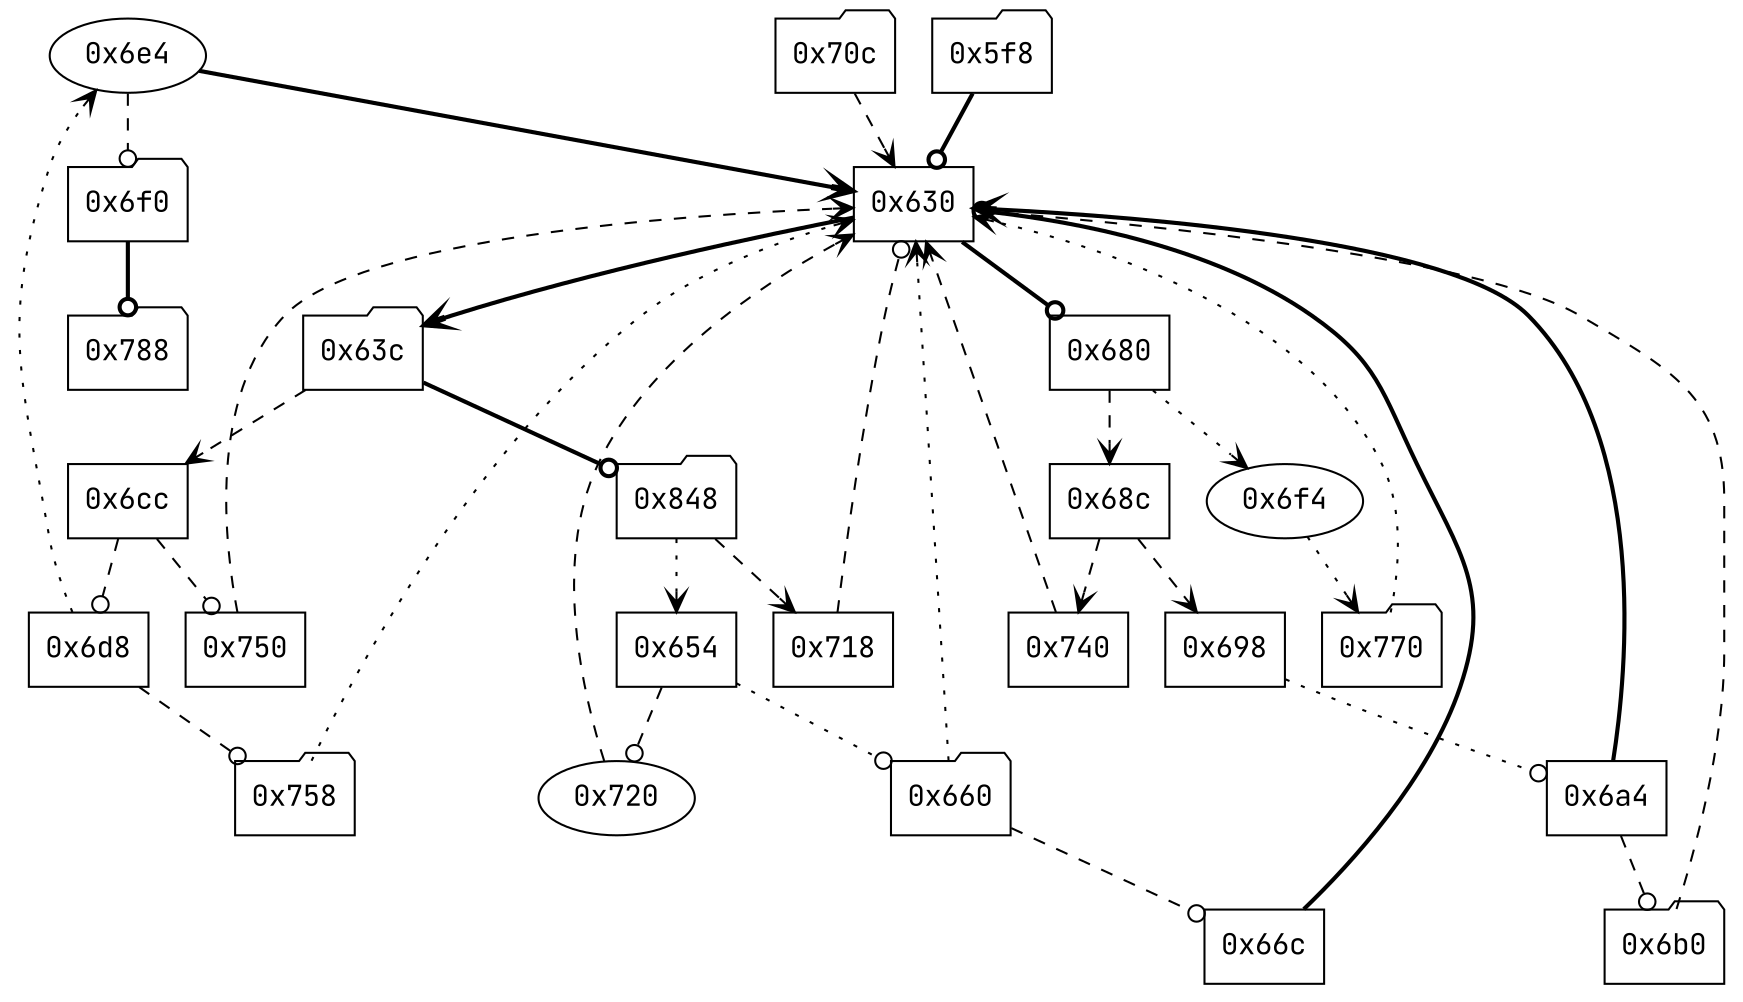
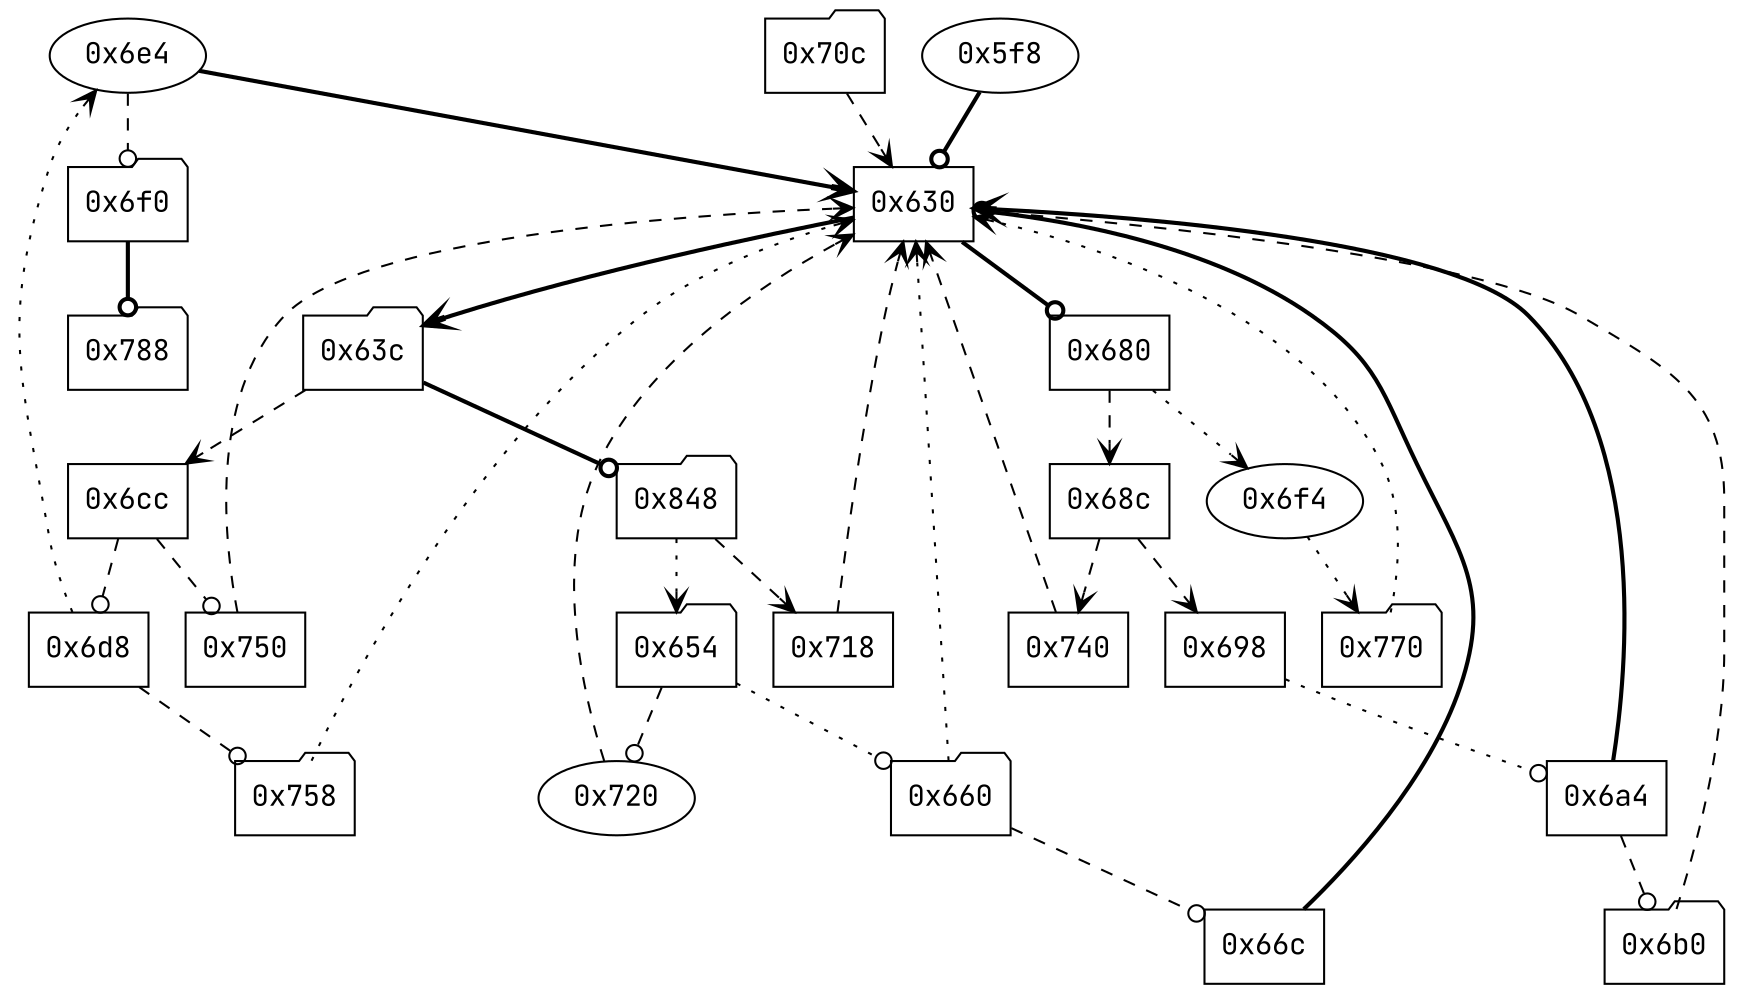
node "0x5f8": shape folder -> ellipse
edge "0x718" -> "0x630": arrowhead odot -> vee
node "0x654": shape box -> folder
